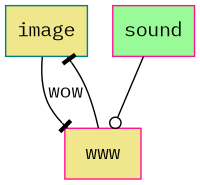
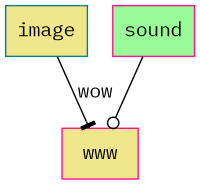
edge "www" -> "image": removed
